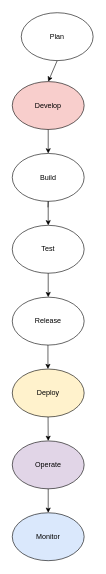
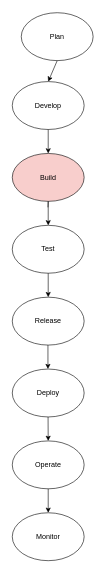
node "Develop": fillcolor #f8cecc -> #ffffff
node "Build": fillcolor #ffffff -> #f8cecc
node "Deploy": fillcolor #fff2cc -> #ffffff
node "Operate": fillcolor #e1d5e7 -> #ffffff
node "Monitor": fillcolor #dae8fc -> #ffffff
